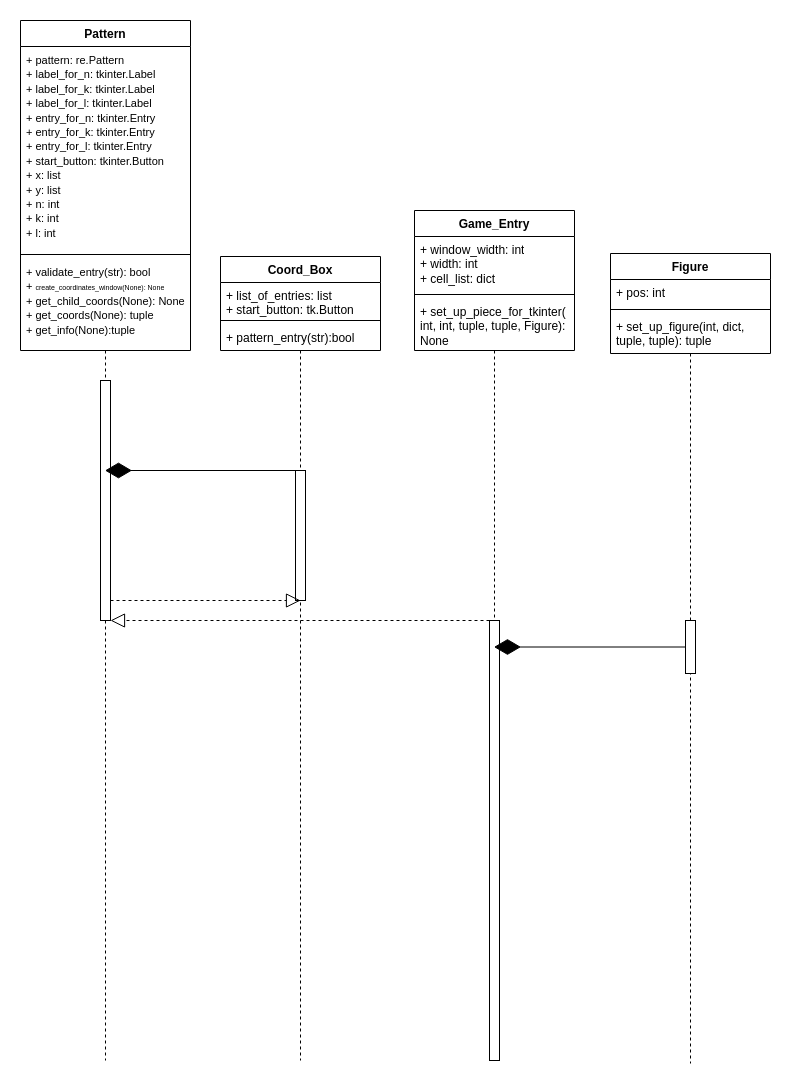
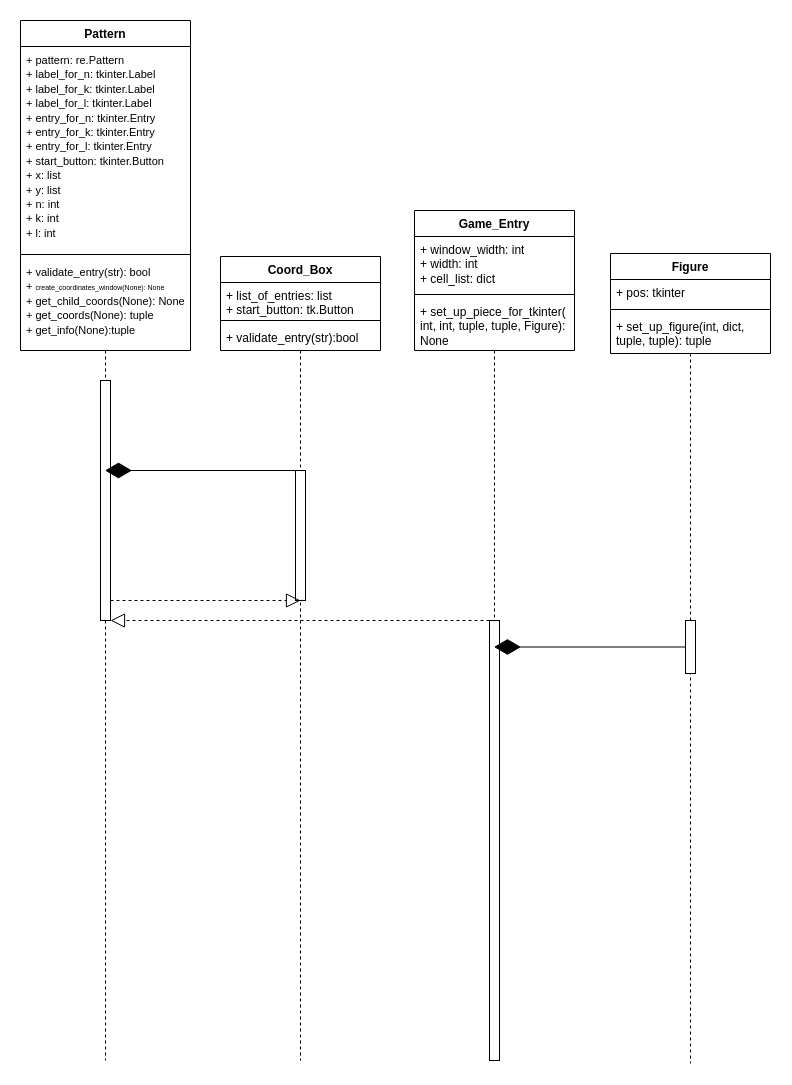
node "+ pos: int": label "+ pos: int" -> "+ pos: tkinter"
node "+ pattern_entry(str):bool": label "+ pattern_entry(str):bool" -> "+ validate_entry(str):bool"
